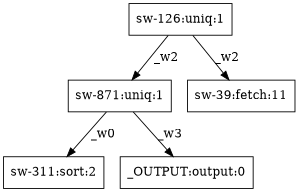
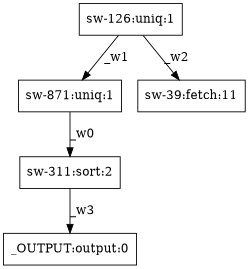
edge "sw-126:uniq:1" -> "sw-871:uniq:1": label "_w2" -> "_w1"
edge "sw-871:uniq:1" -> "_OUTPUT:output:0": now "sw-311:sort:2" -> "_OUTPUT:output:0"
